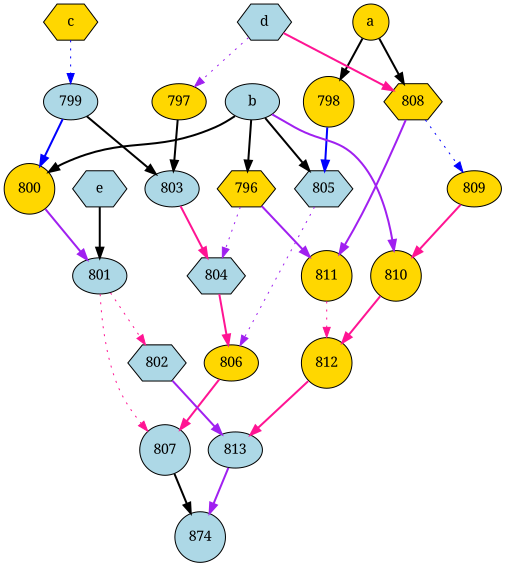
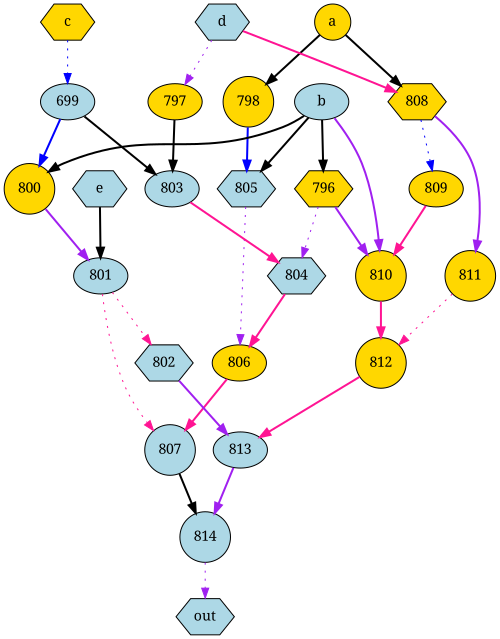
node "799": label "799" -> "699"
edge "796" -> "811": now "796" -> "810"
node "874": label "874" -> "814"
node "out": added
